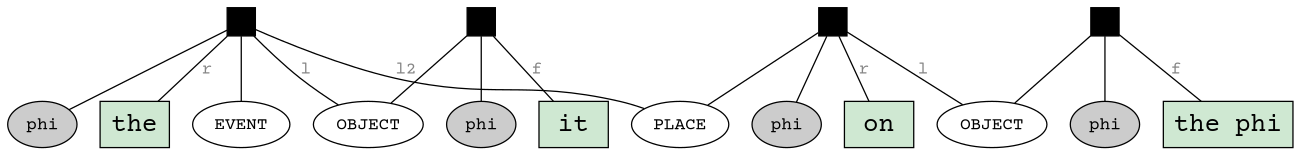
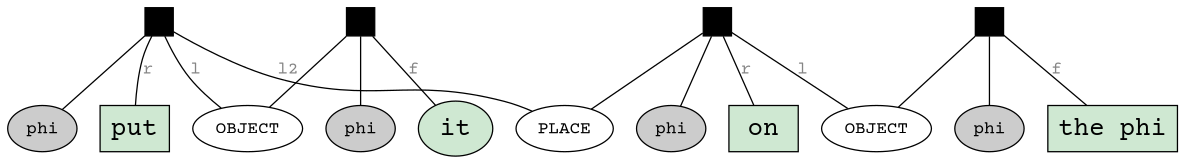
node "the": label "the" -> "put"
node "EVENT": removed
node "it": shape box -> ellipse
